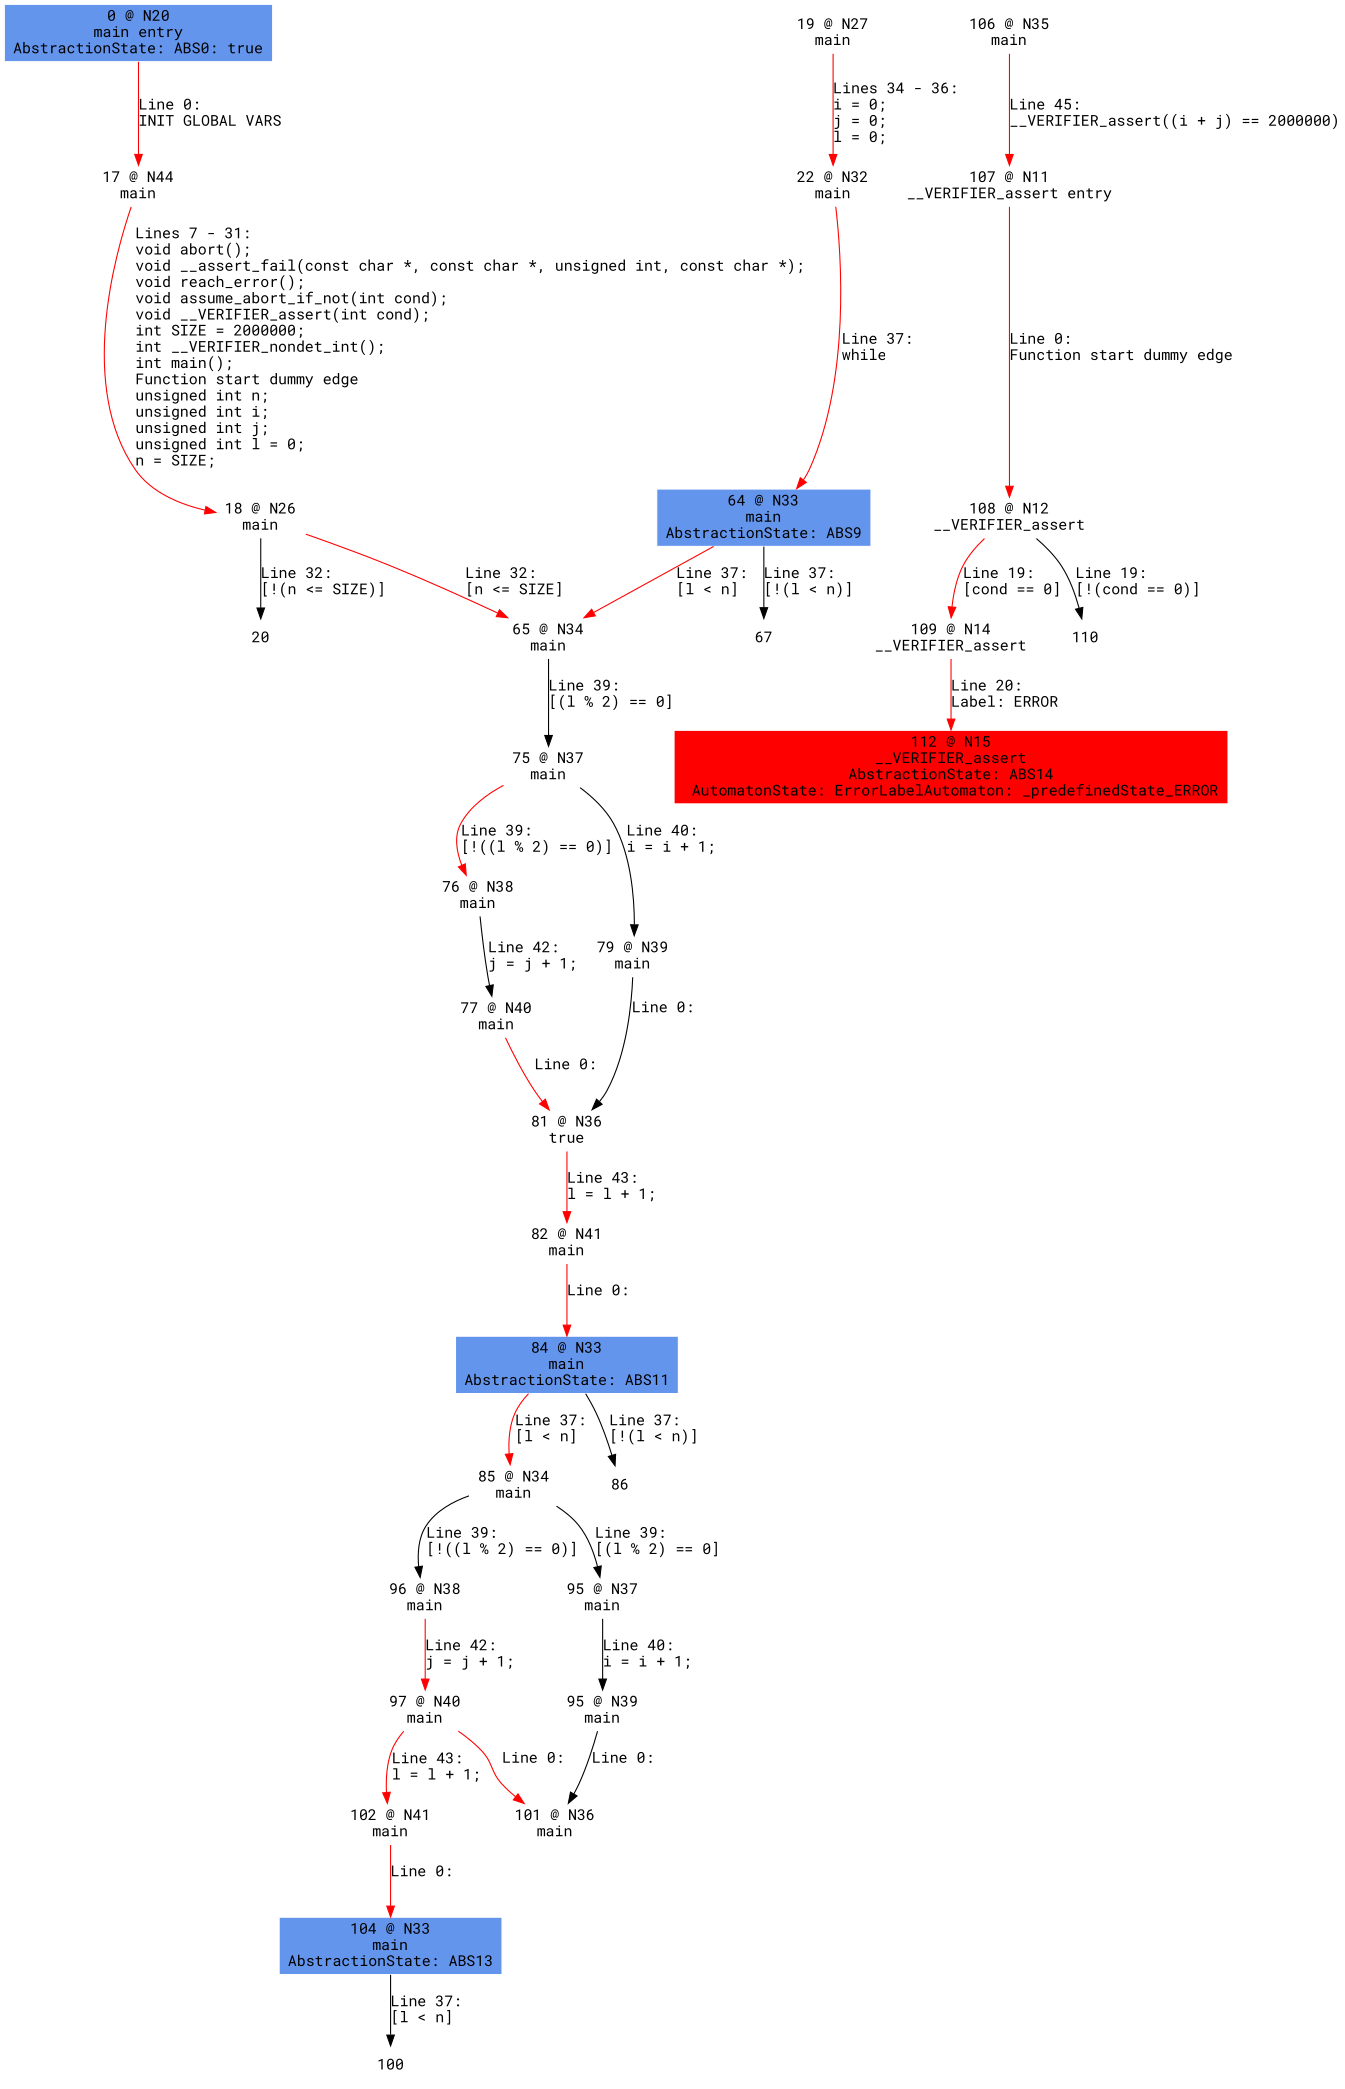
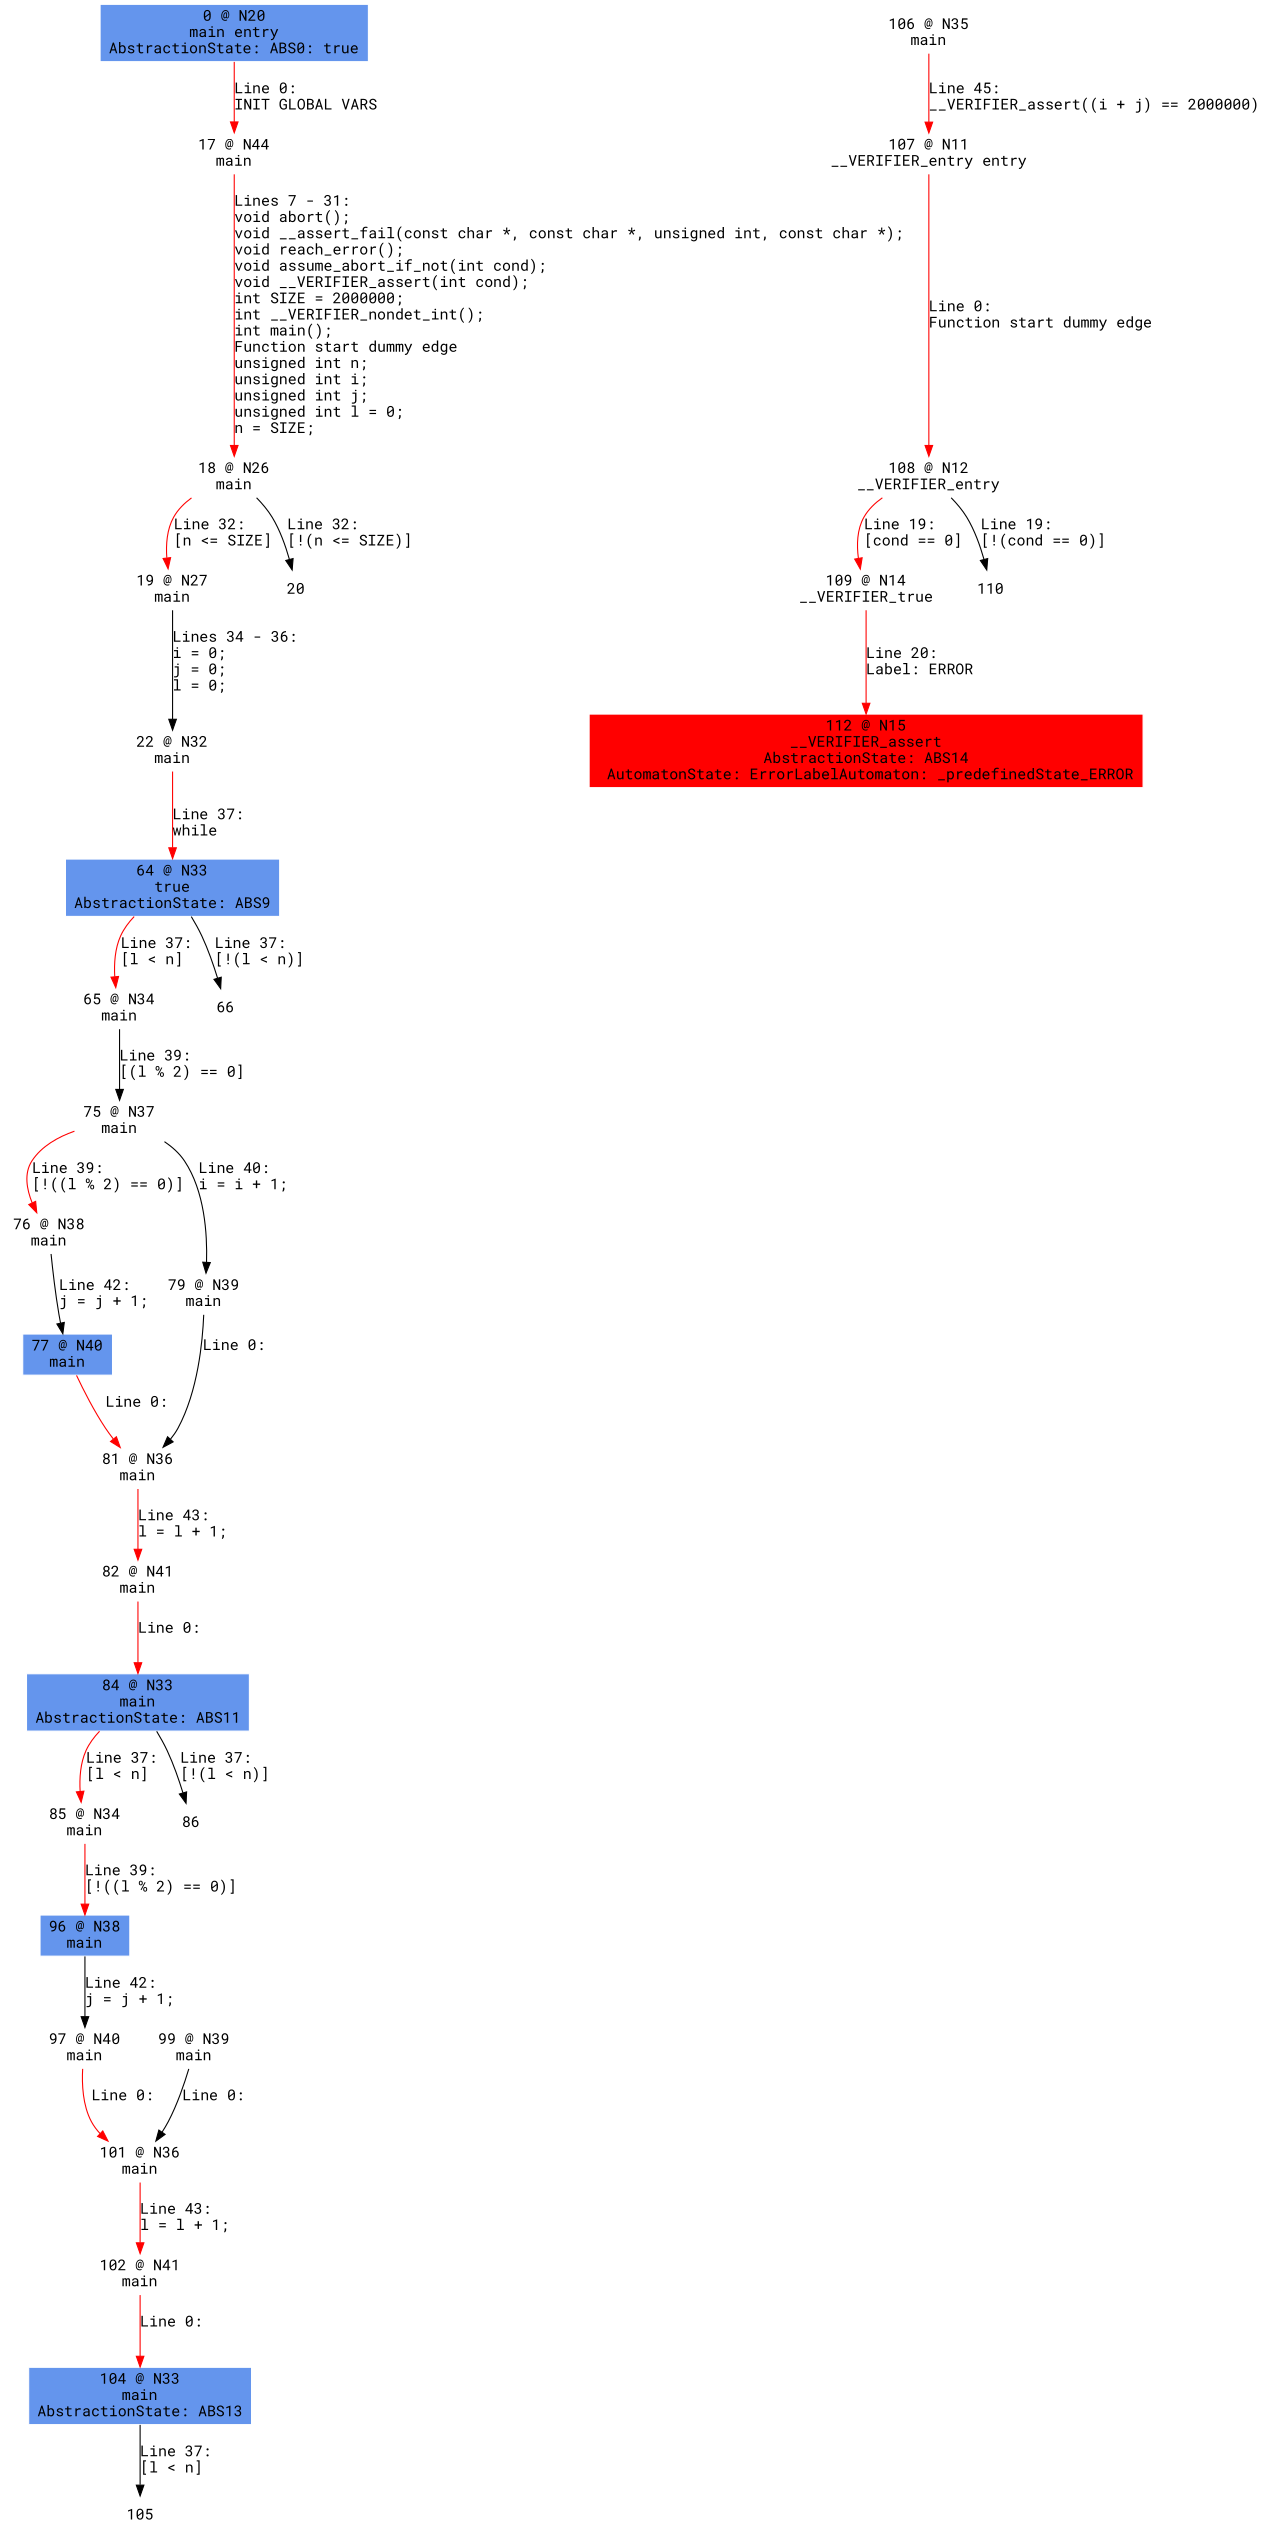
edge "19 @ N27 main" -> "22 @ N32 main": color red -> black
node "107 @ N11 __VERIFIER_assert entry": label "107 @ N11 __VERIFIER_assert entry" -> "107 @ N11 __VERIFIER_entry entry"
node "64 @ N33 main AbstractionState: ABS9": label "64 @ N33 main AbstractionState: ABS9" -> "64 @ N33 true AbstractionState: ABS9"
node "108 @ N12 __VERIFIER_assert": label "108 @ N12 __VERIFIER_assert" -> "108 @ N12 __VERIFIER_entry"
edge "18 @ N26 main" -> "65 @ N34 main": now "18 @ N26 main" -> "19 @ N27 main"
node "67": label "67" -> "66"
node "109 @ N14 __VERIFIER_assert": label "109 @ N14 __VERIFIER_assert" -> "109 @ N14 __VERIFIER_true"
node "77 @ N40 main": fillcolor white -> cornflowerblue
node "81 @ N36 true": label "81 @ N36 true" -> "81 @ N36 main"
edge "85 @ N34 main" -> "96 @ N38 main": color black -> red
node "96 @ N38 main": fillcolor white -> cornflowerblue
node "95 @ N37 main": removed
edge "96 @ N38 main" -> "97 @ N40 main": color red -> black
node "95 @ N39 main": label "95 @ N39 main" -> "99 @ N39 main"
edge "97 @ N40 main" -> "102 @ N41 main": now "101 @ N36 main" -> "102 @ N41 main"
node "100": label "100" -> "105"
